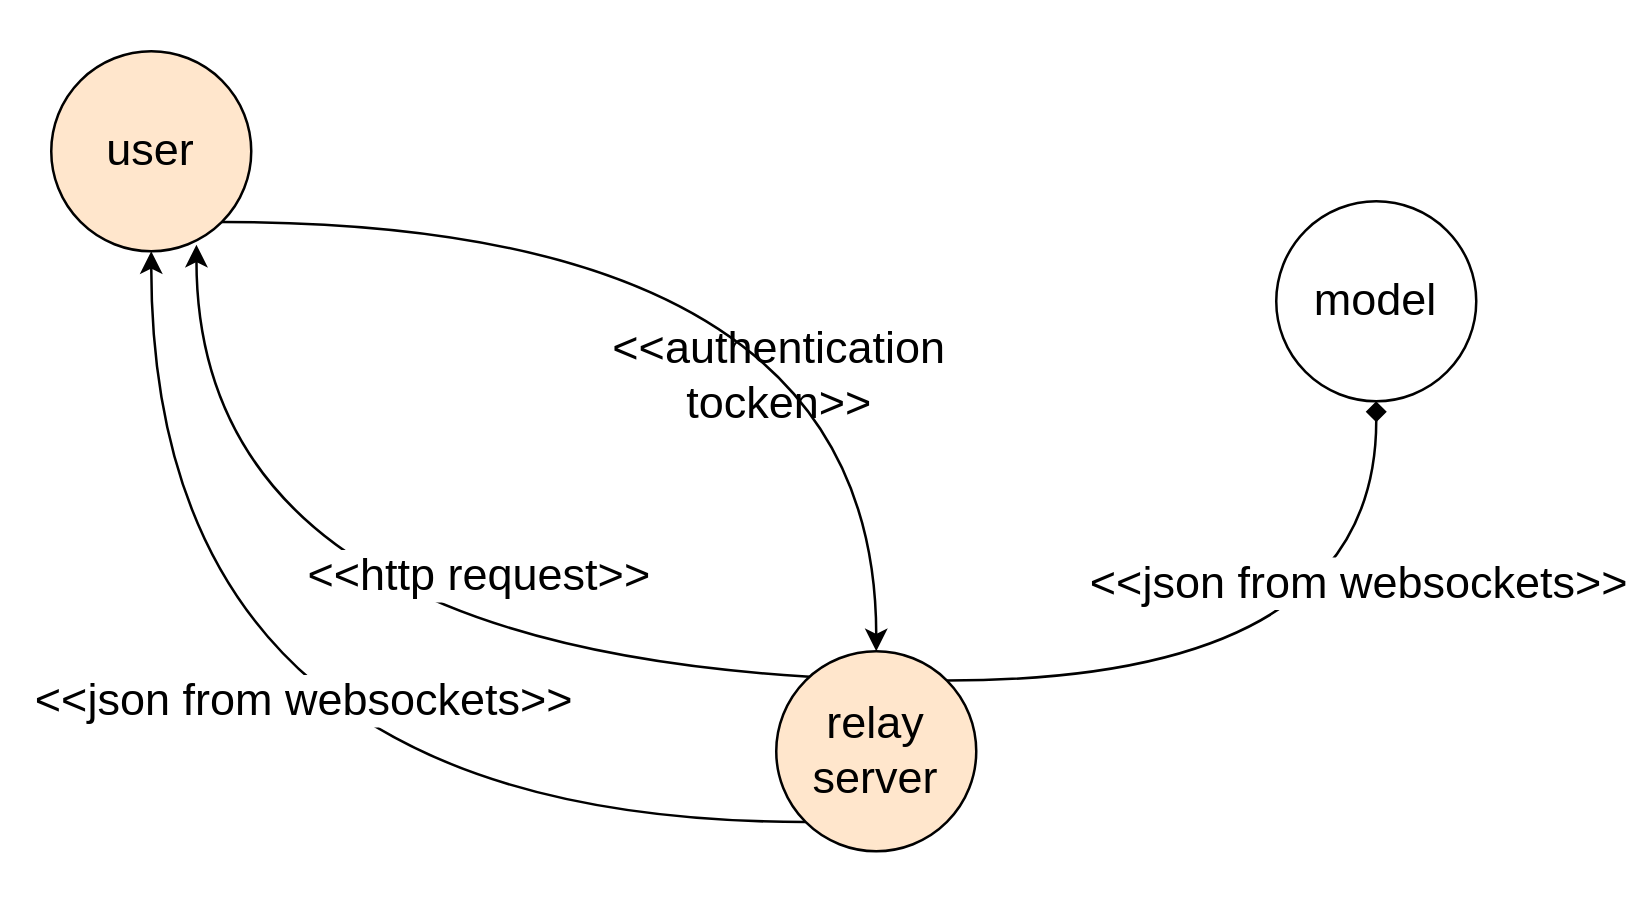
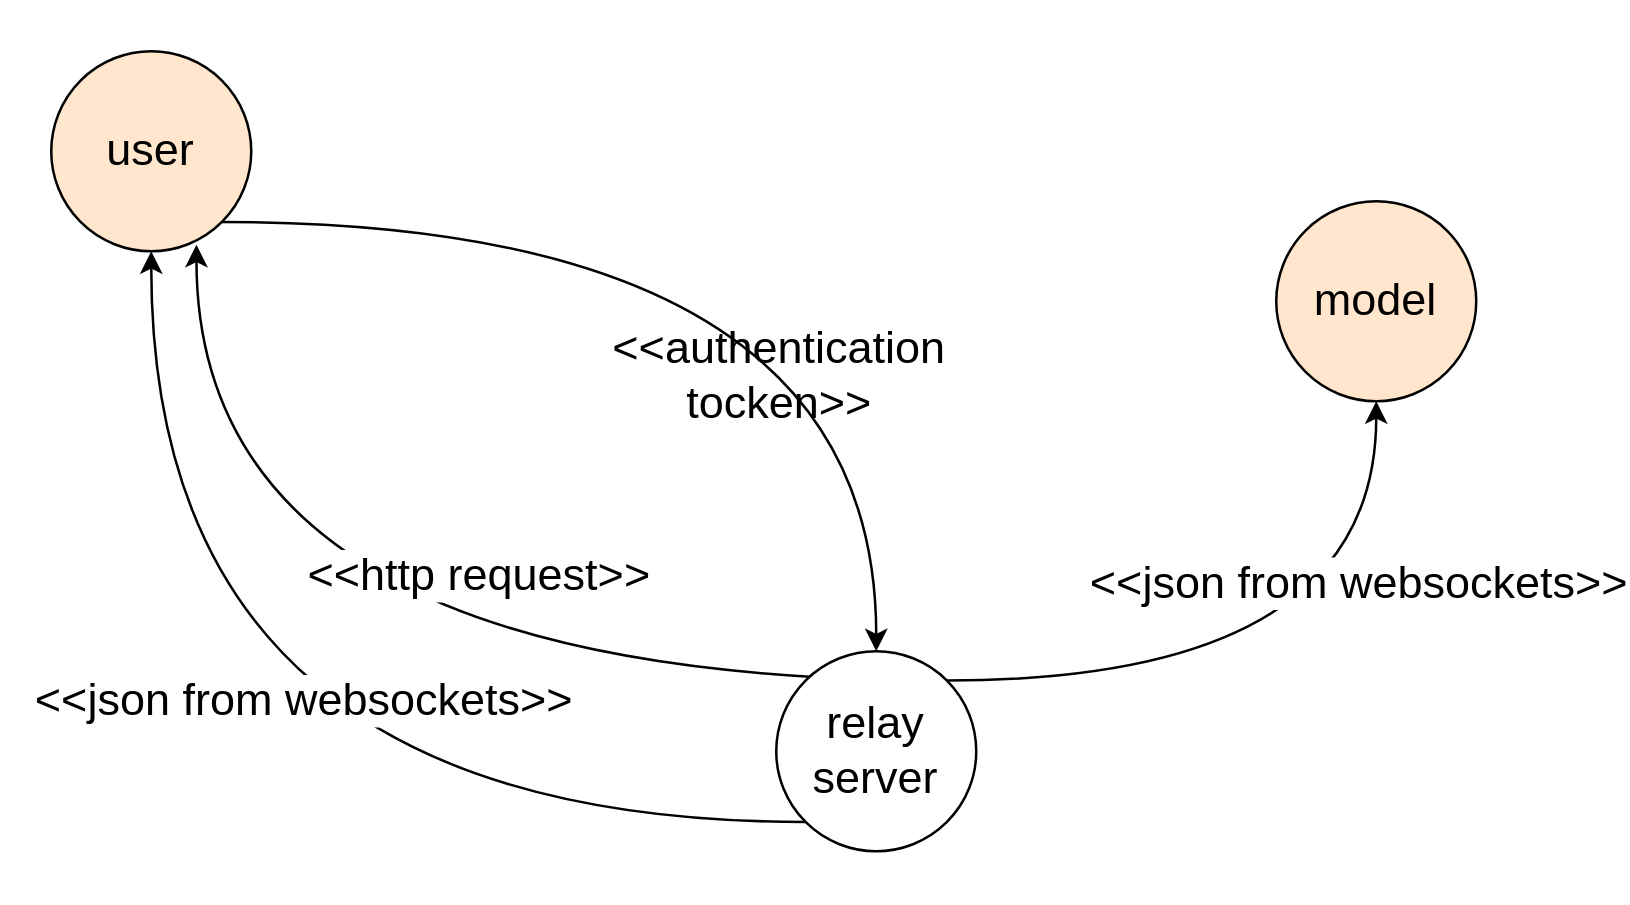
node "model": fillcolor #ffffff -> #ffe6cc
edge "relay server" -> "model": arrowhead diamond -> classic
node "relay server": fillcolor #ffe6cc -> #ffffff
